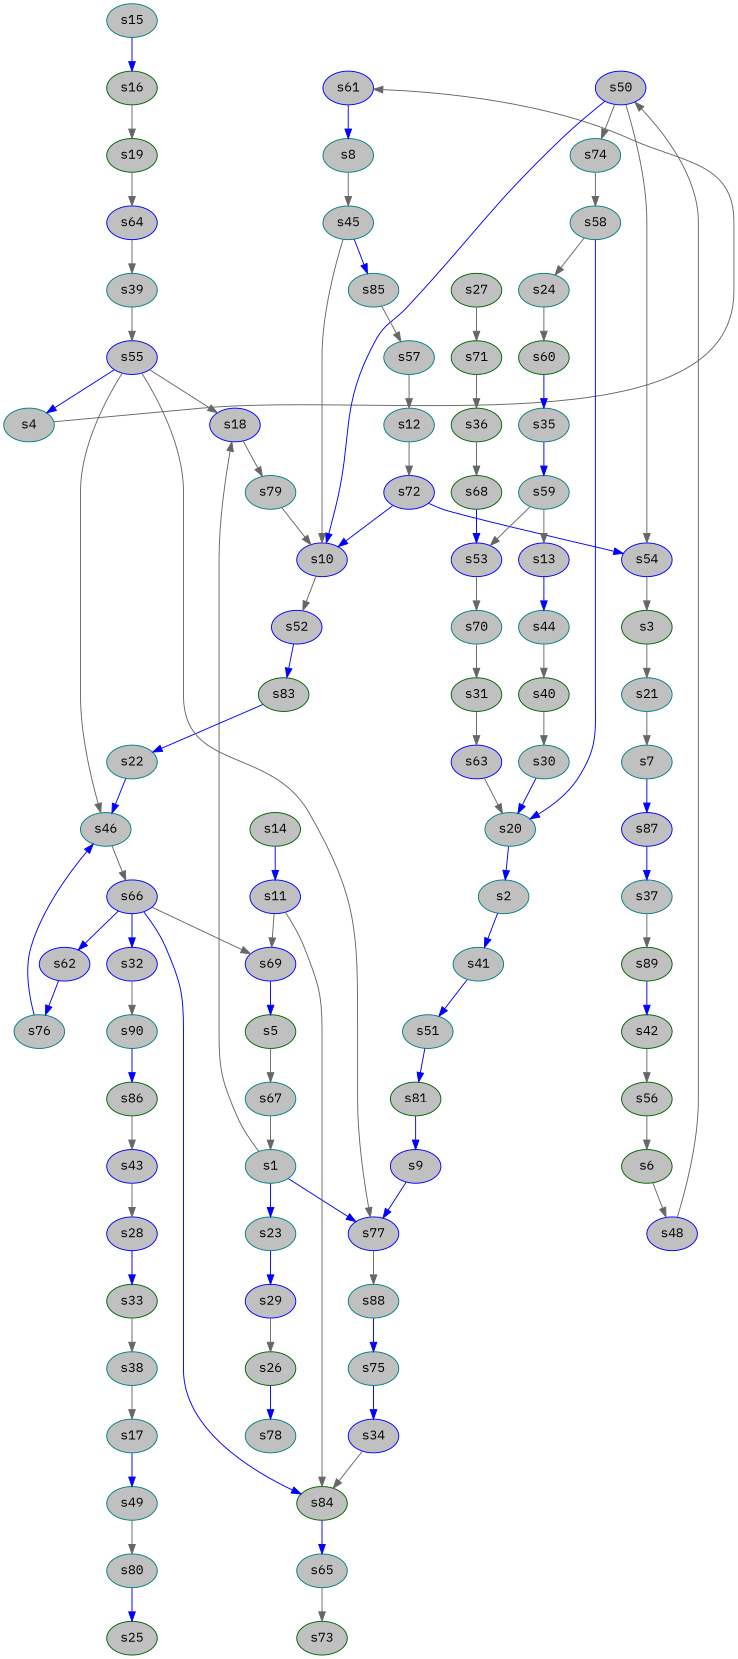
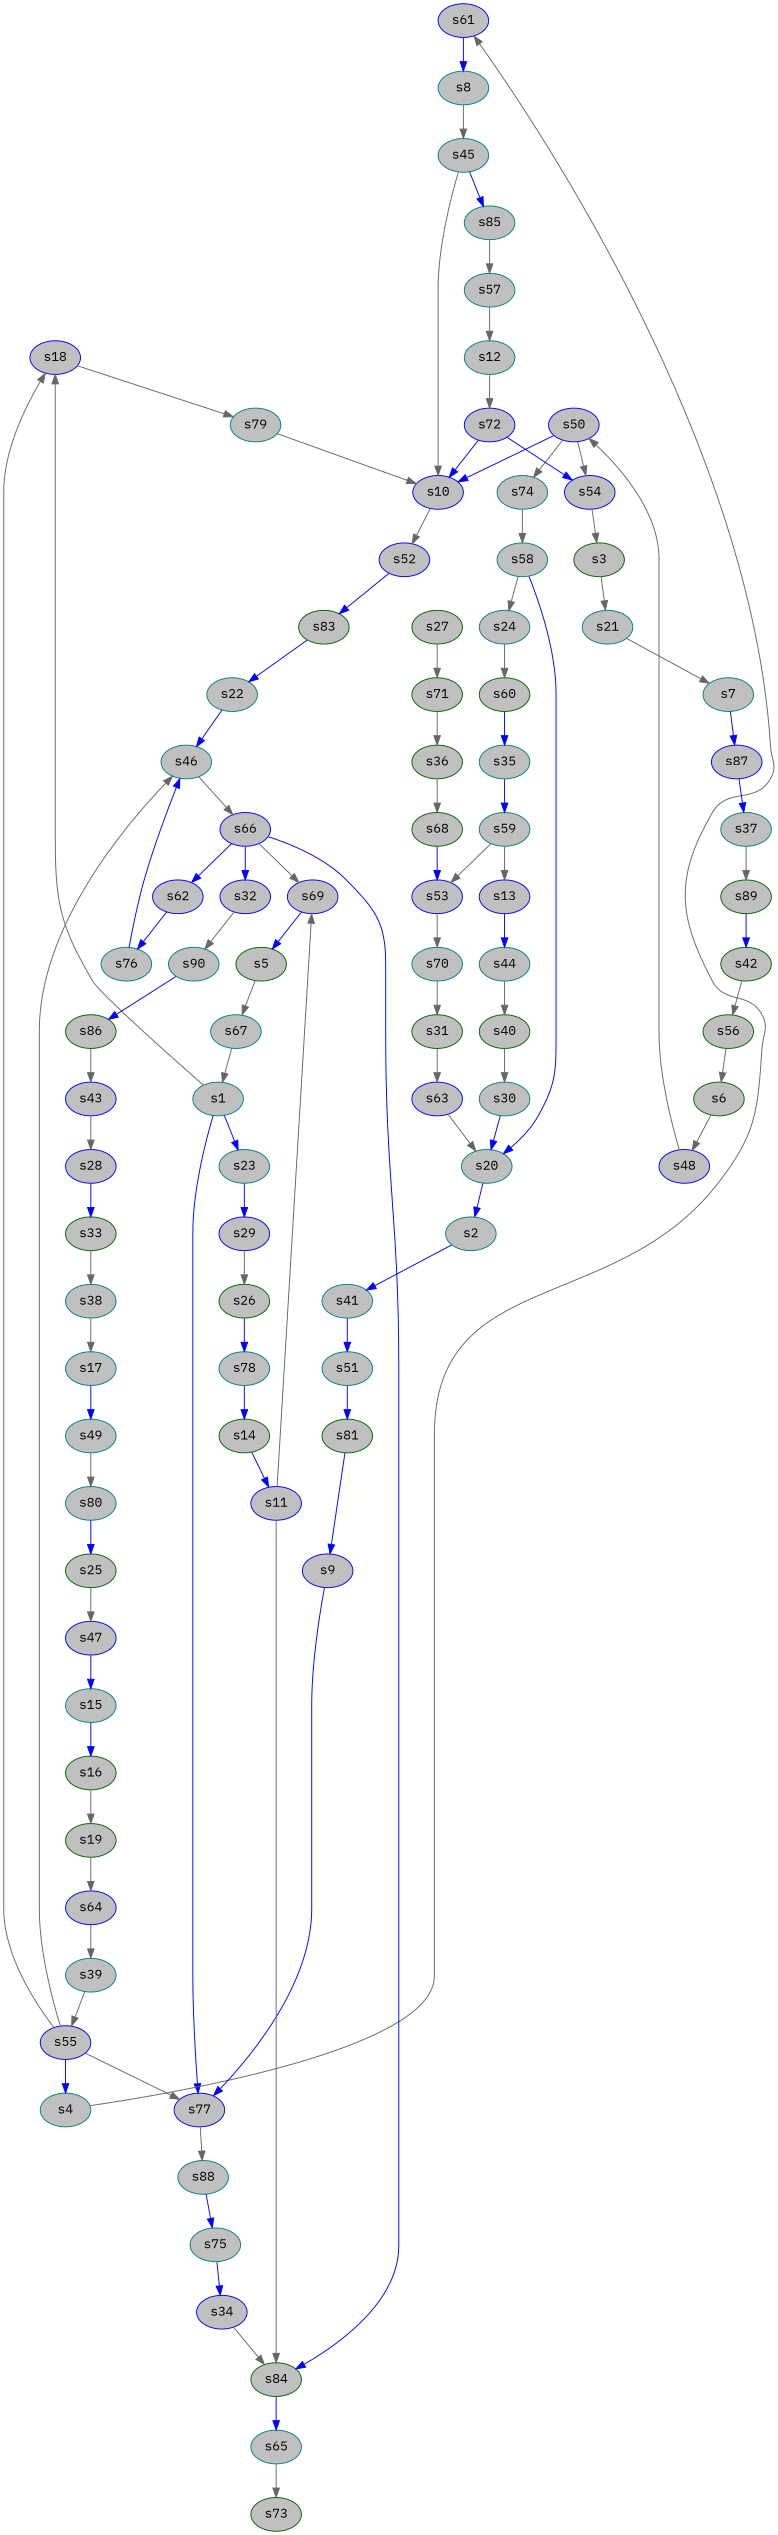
edge "s78" -> "s14": added
node "s47": added
